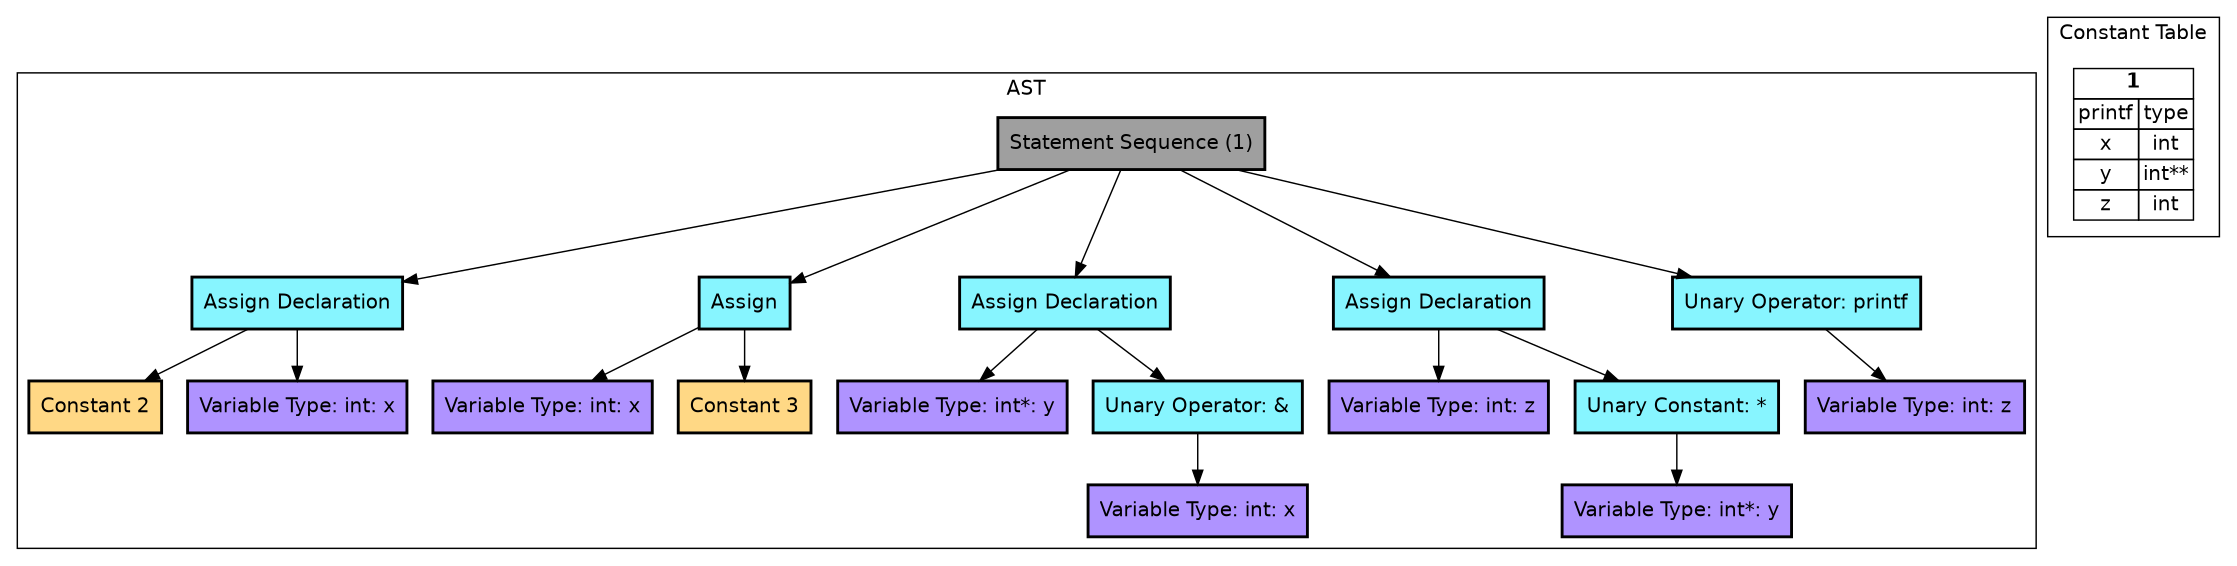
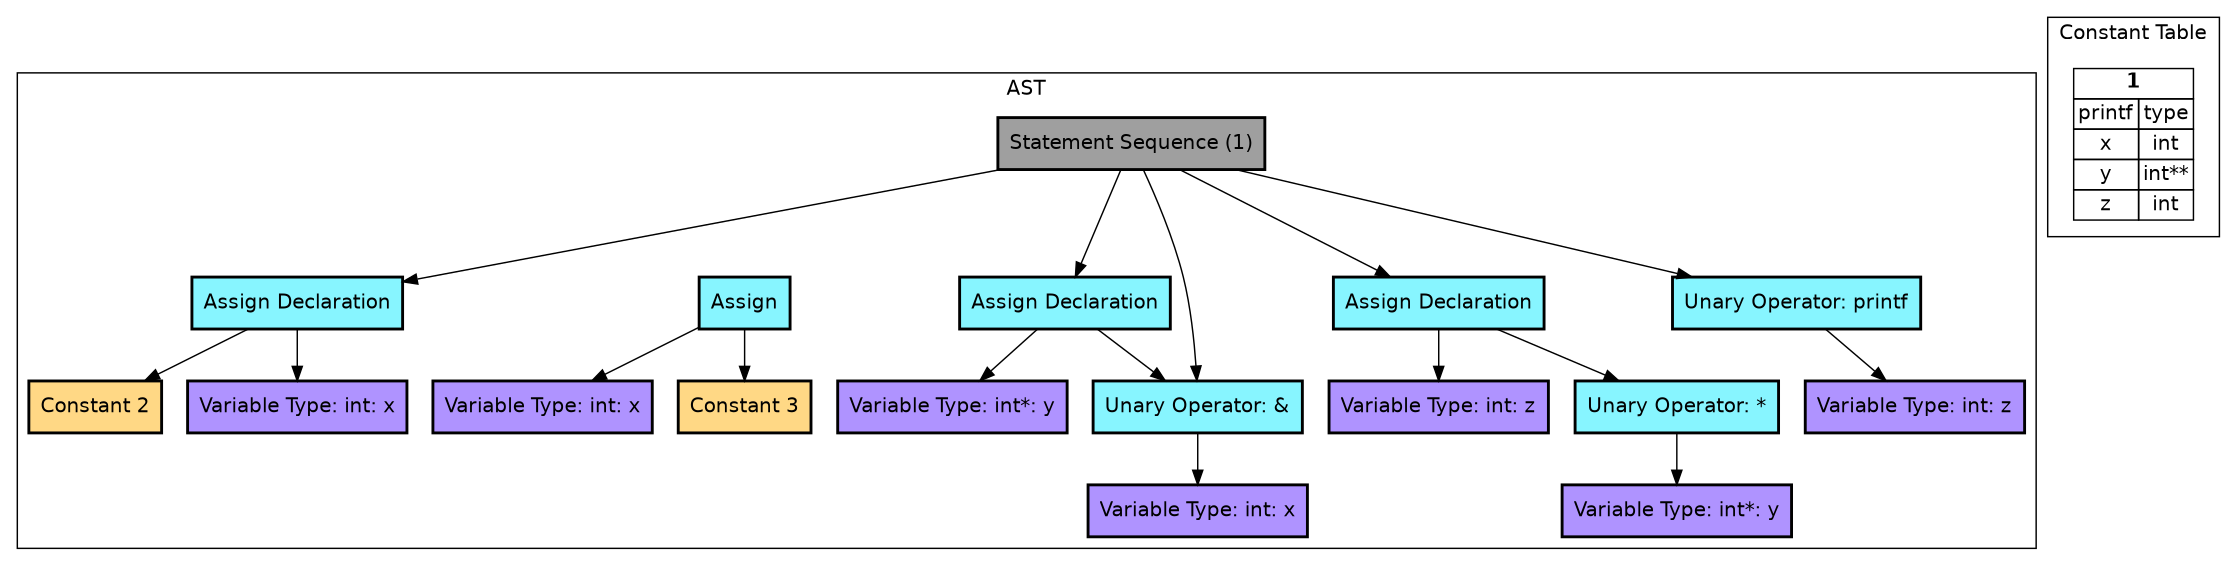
edge "Statement Sequence (1)" -> "Assign": now "Statement Sequence (1)" -> "Unary Operator: &"
node "Unary Constant: *": label "Unary Constant: *" -> "Unary Operator: *"
